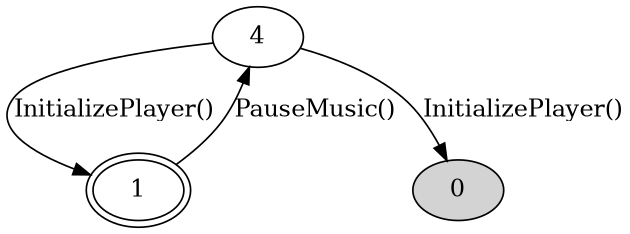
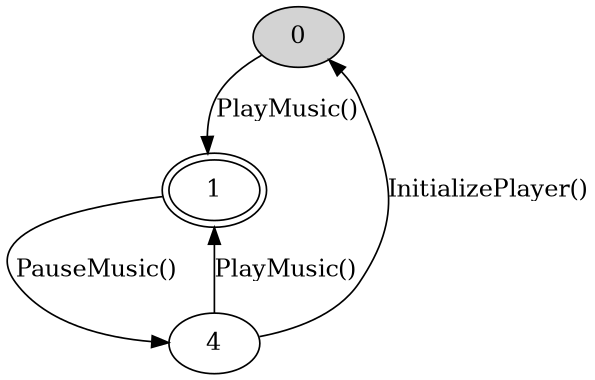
edge "0" -> "1": added, label "PlayMusic()"
edge "4" -> "1": label "InitializePlayer()" -> "PlayMusic()"
